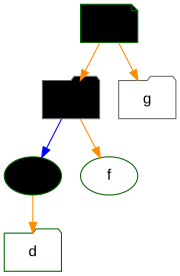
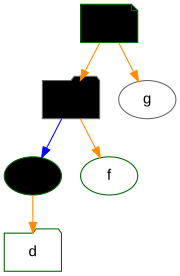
node "g": shape folder -> ellipse
